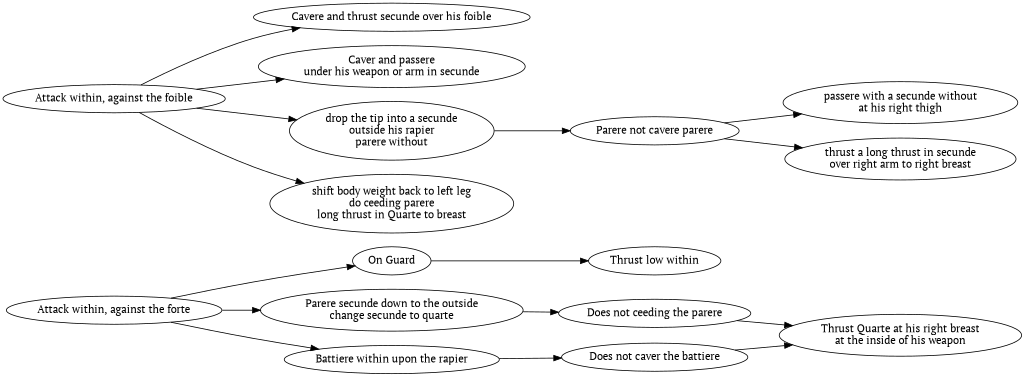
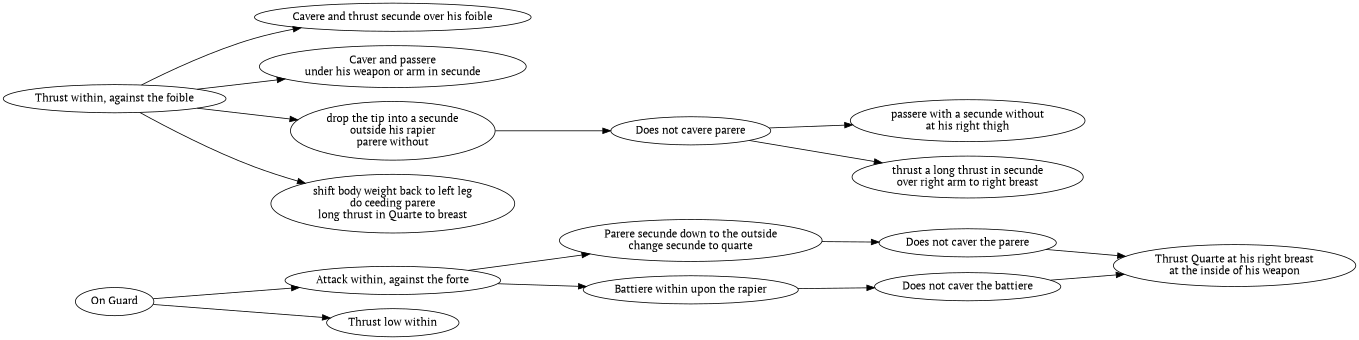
node "Attack within, against the foible": label "Attack within, against the foible" -> "Thrust within, against the foible"
node "Parere not cavere parere": label "Parere not cavere parere" -> "Does not cavere parere"
edge "Attack within, against the forte" -> "On Guard": reversed
node "Does not ceeding the parere": label "Does not ceeding the parere" -> "Does not caver the parere"
